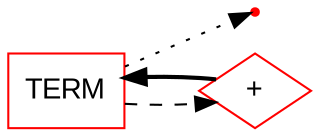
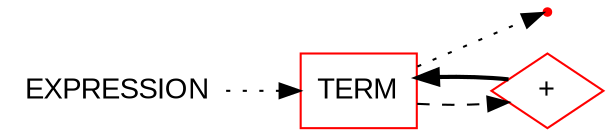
node "EXPRESSION": added
